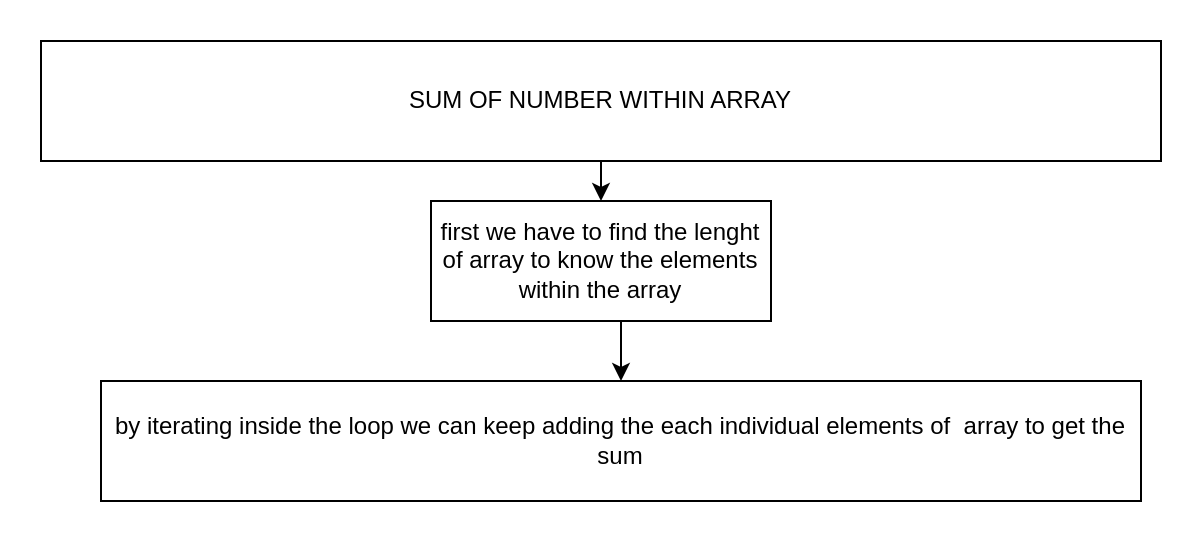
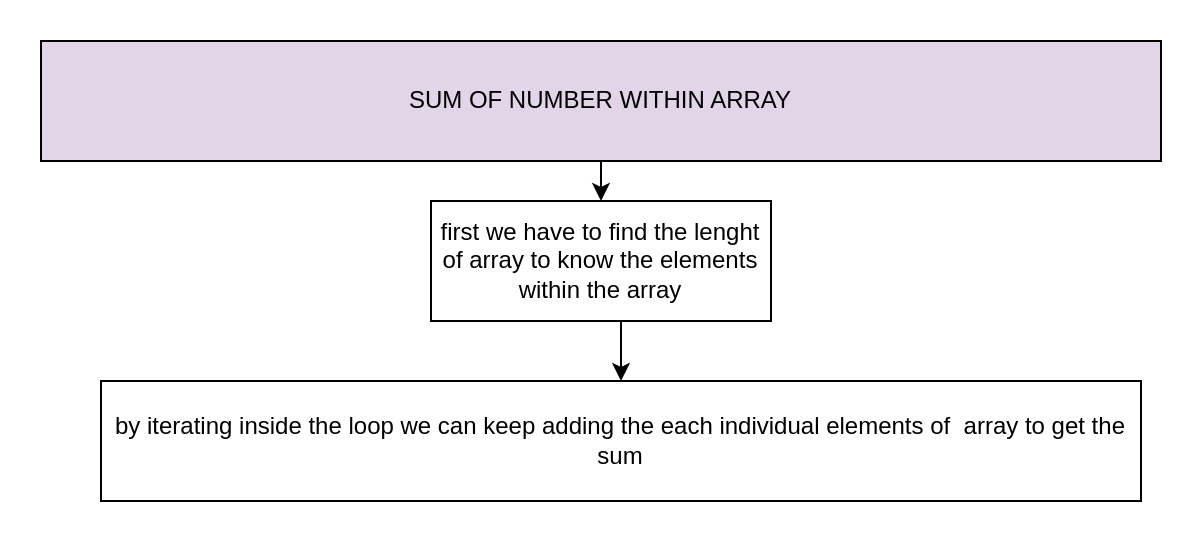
node "SUM OF NUMBER WITHIN ARRAY": fillcolor #ffffff -> #e1d5e7
